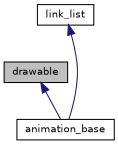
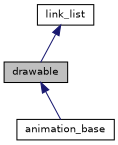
edge "animation_base" -> "link_list": now "drawable" -> "link_list"
